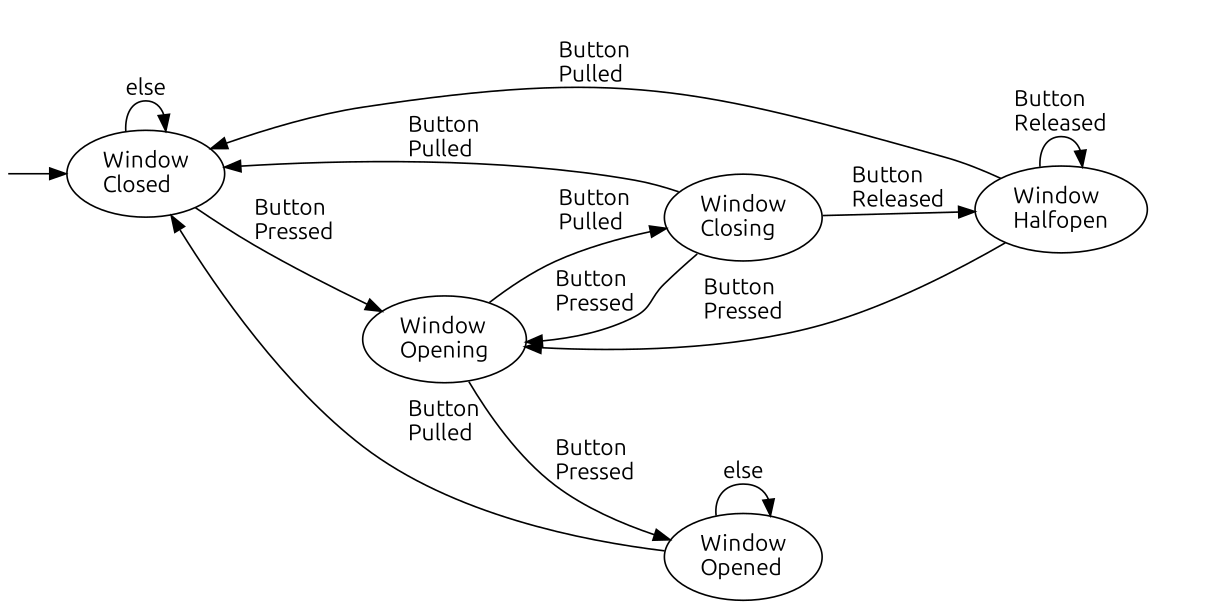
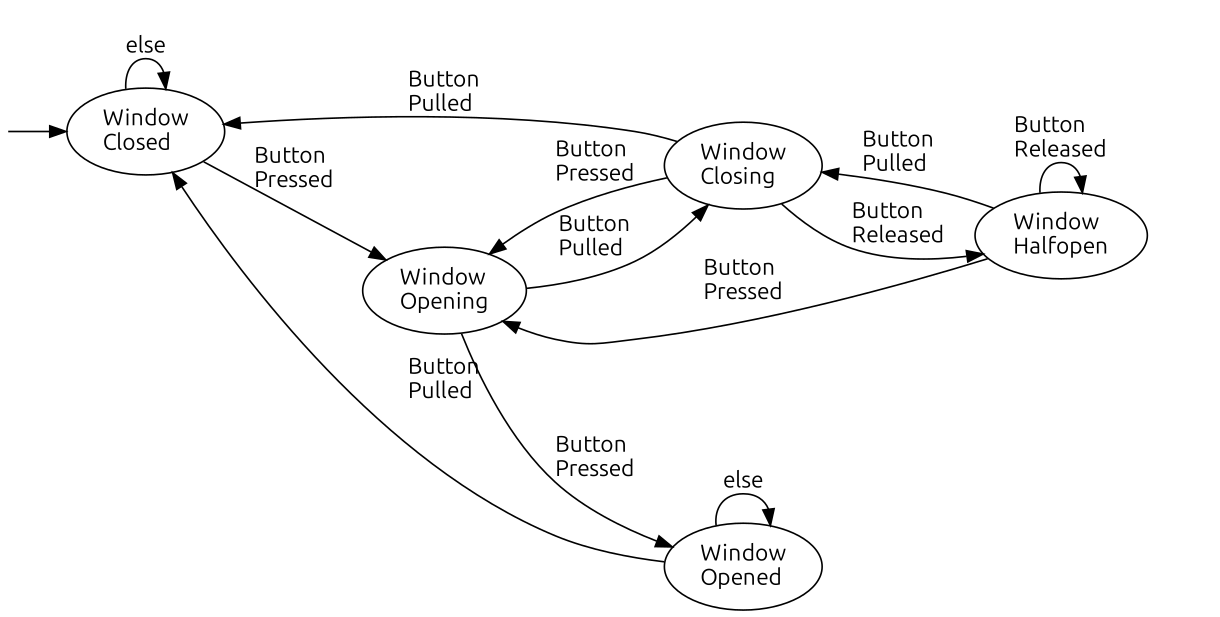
edge "Window Halfopen" -> "Window Closed": now "Window Halfopen" -> "Window Closing"
